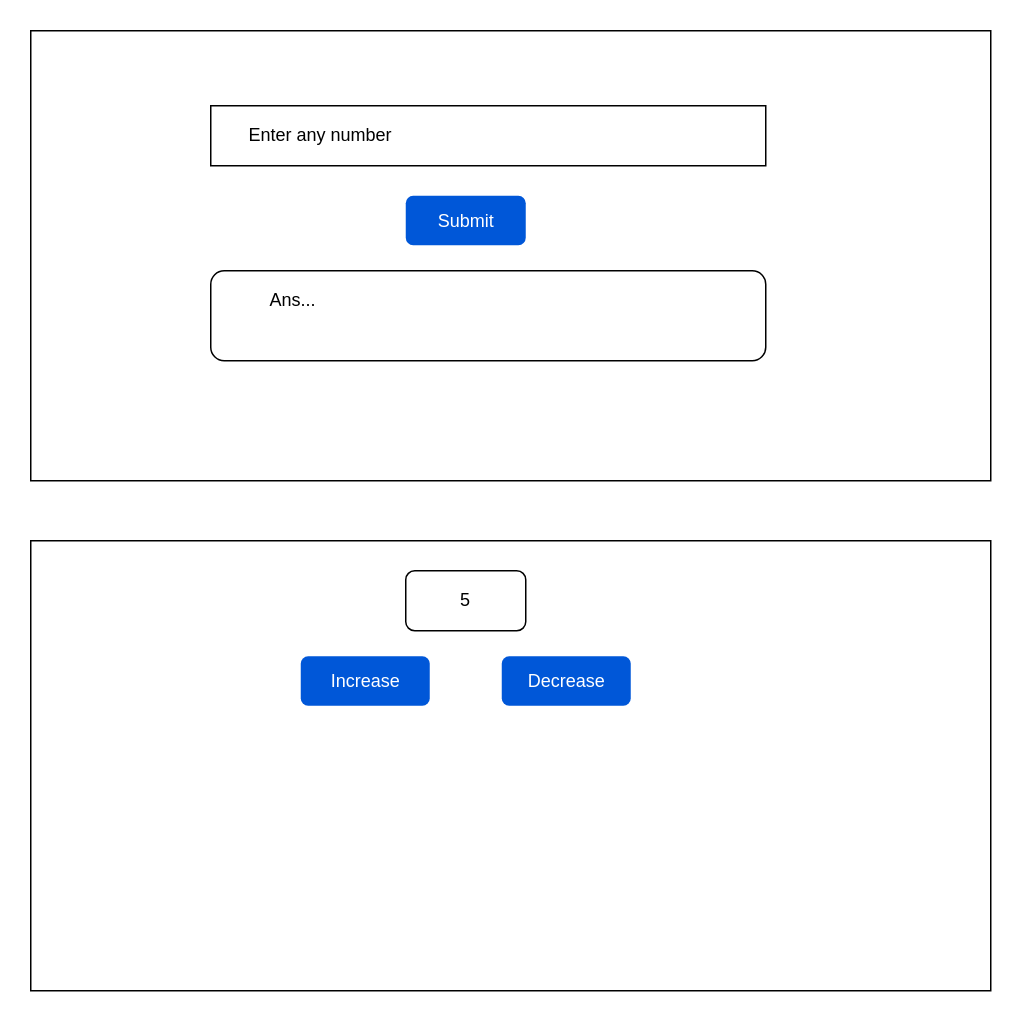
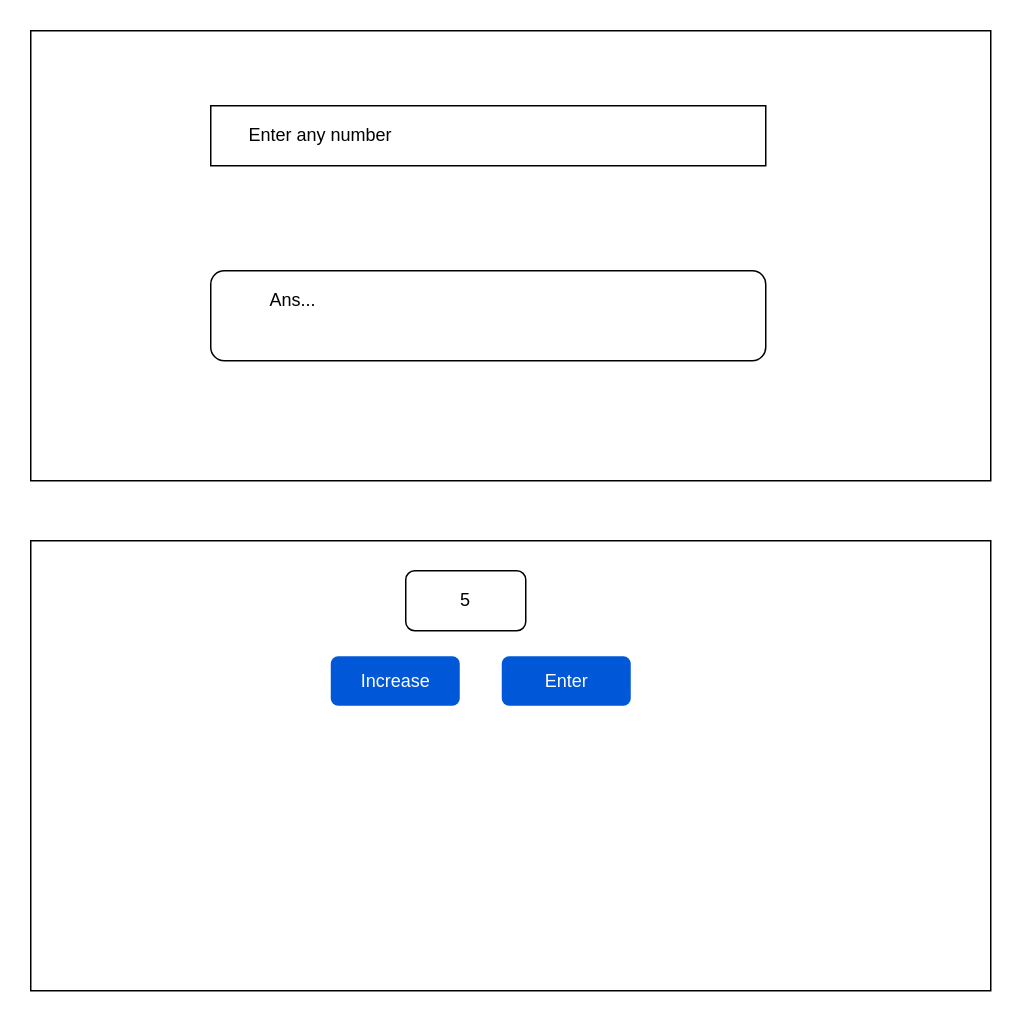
node "Submit": removed
node "Increase": moved (365, 681) -> (395, 681)
node "Decrease": label "Decrease" -> "Enter"
